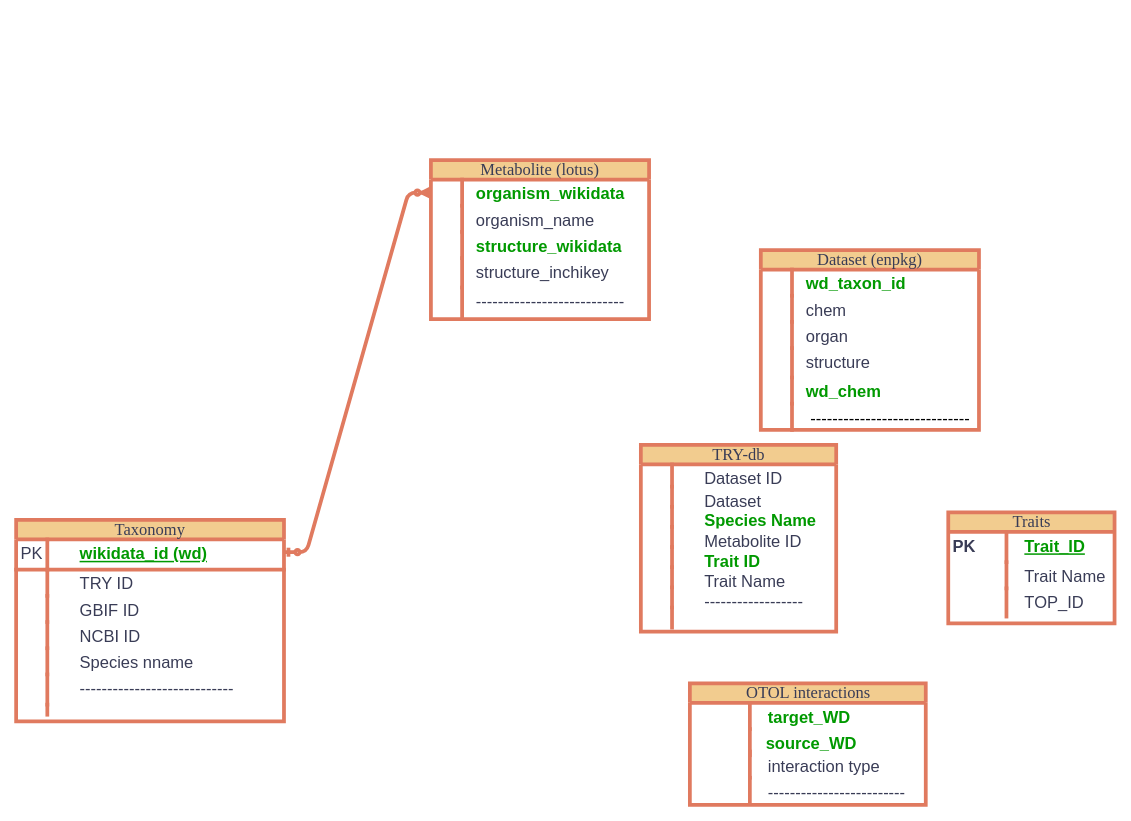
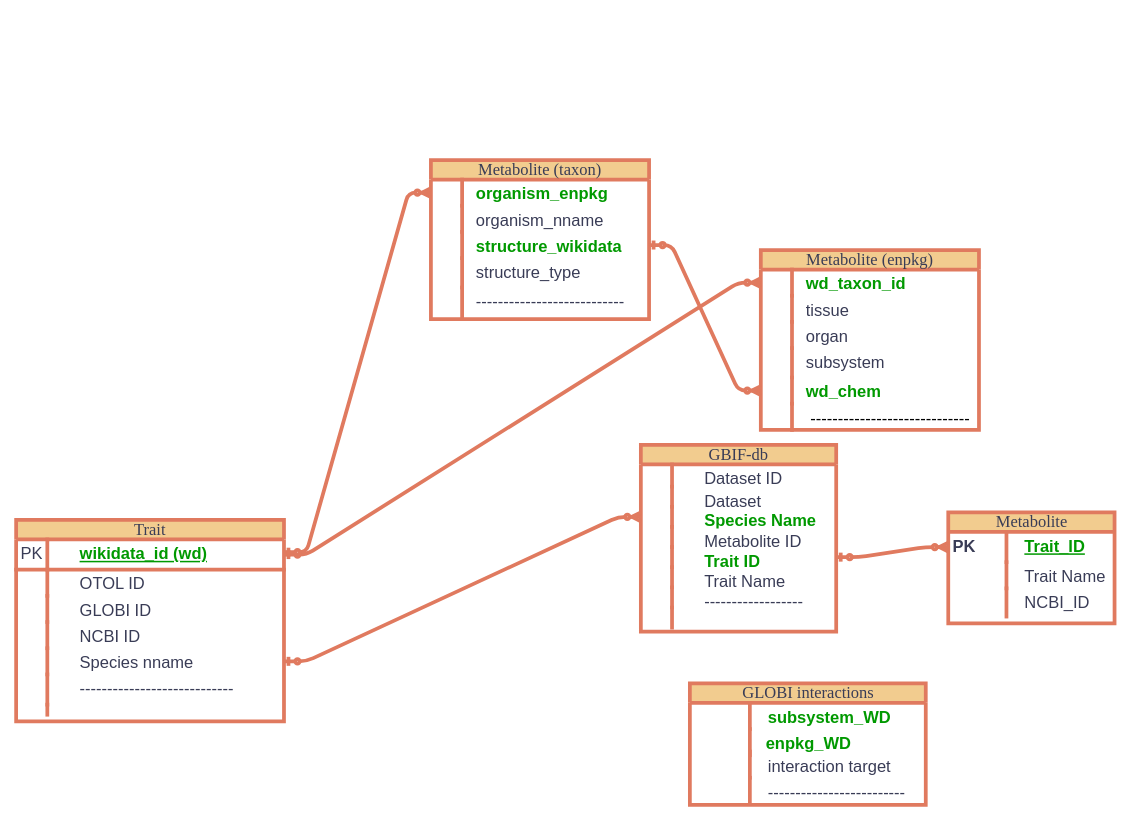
node "Metabolite (lotus)": label "Metabolite (lotus)" -> "Metabolite (taxon)"
node "organism_wikidata": label "organism_wikidata" -> "organism_enpkg"
node "organism_name": label "organism_name" -> "organism_nname"
node "Dataset (enpkg)": label "Dataset (enpkg)" -> "Metabolite (enpkg)"
node "structure_inchikey": label "structure_inchikey" -> "structure_type"
node "chem": label "chem" -> "tissue"
edge "structure_wikidata" -- "wd_chem": added
node "structure": label "structure" -> "subsystem"
edge "wd_taxon_id" -- "wikidata_id (wd)": added
node "TRY-db": label "TRY-db" -> "GBIF-db"
node "Traits": label "Traits" -> "Metabolite"
node "Taxonomy": label "Taxonomy" -> "Trait"
edge "Trait_ID" -- "Trait ID": added
node "TRY ID": label "TRY ID" -> "OTOL ID"
edge "Species Name" -- "Species nname": added
node "TOP_ID": label "TOP_ID" -> "NCBI_ID"
node "GBIF ID": label "GBIF ID" -> "GLOBI ID"
node "OTOL interactions": label "OTOL interactions" -> "GLOBI interactions"
node "target_WD": label "target_WD" -> "subsystem_WD"
node "source_WD": label "source_WD" -> "enpkg_WD"
node "interaction type": label "interaction type" -> "interaction target"
